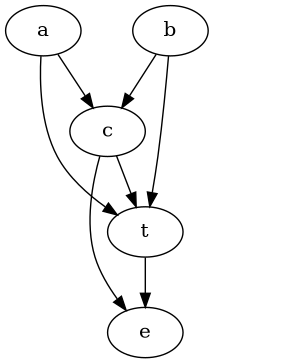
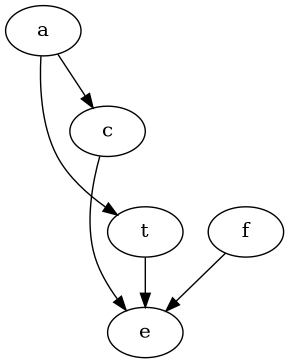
node "b": removed
edge "c" -> "t": removed
node "f": added
